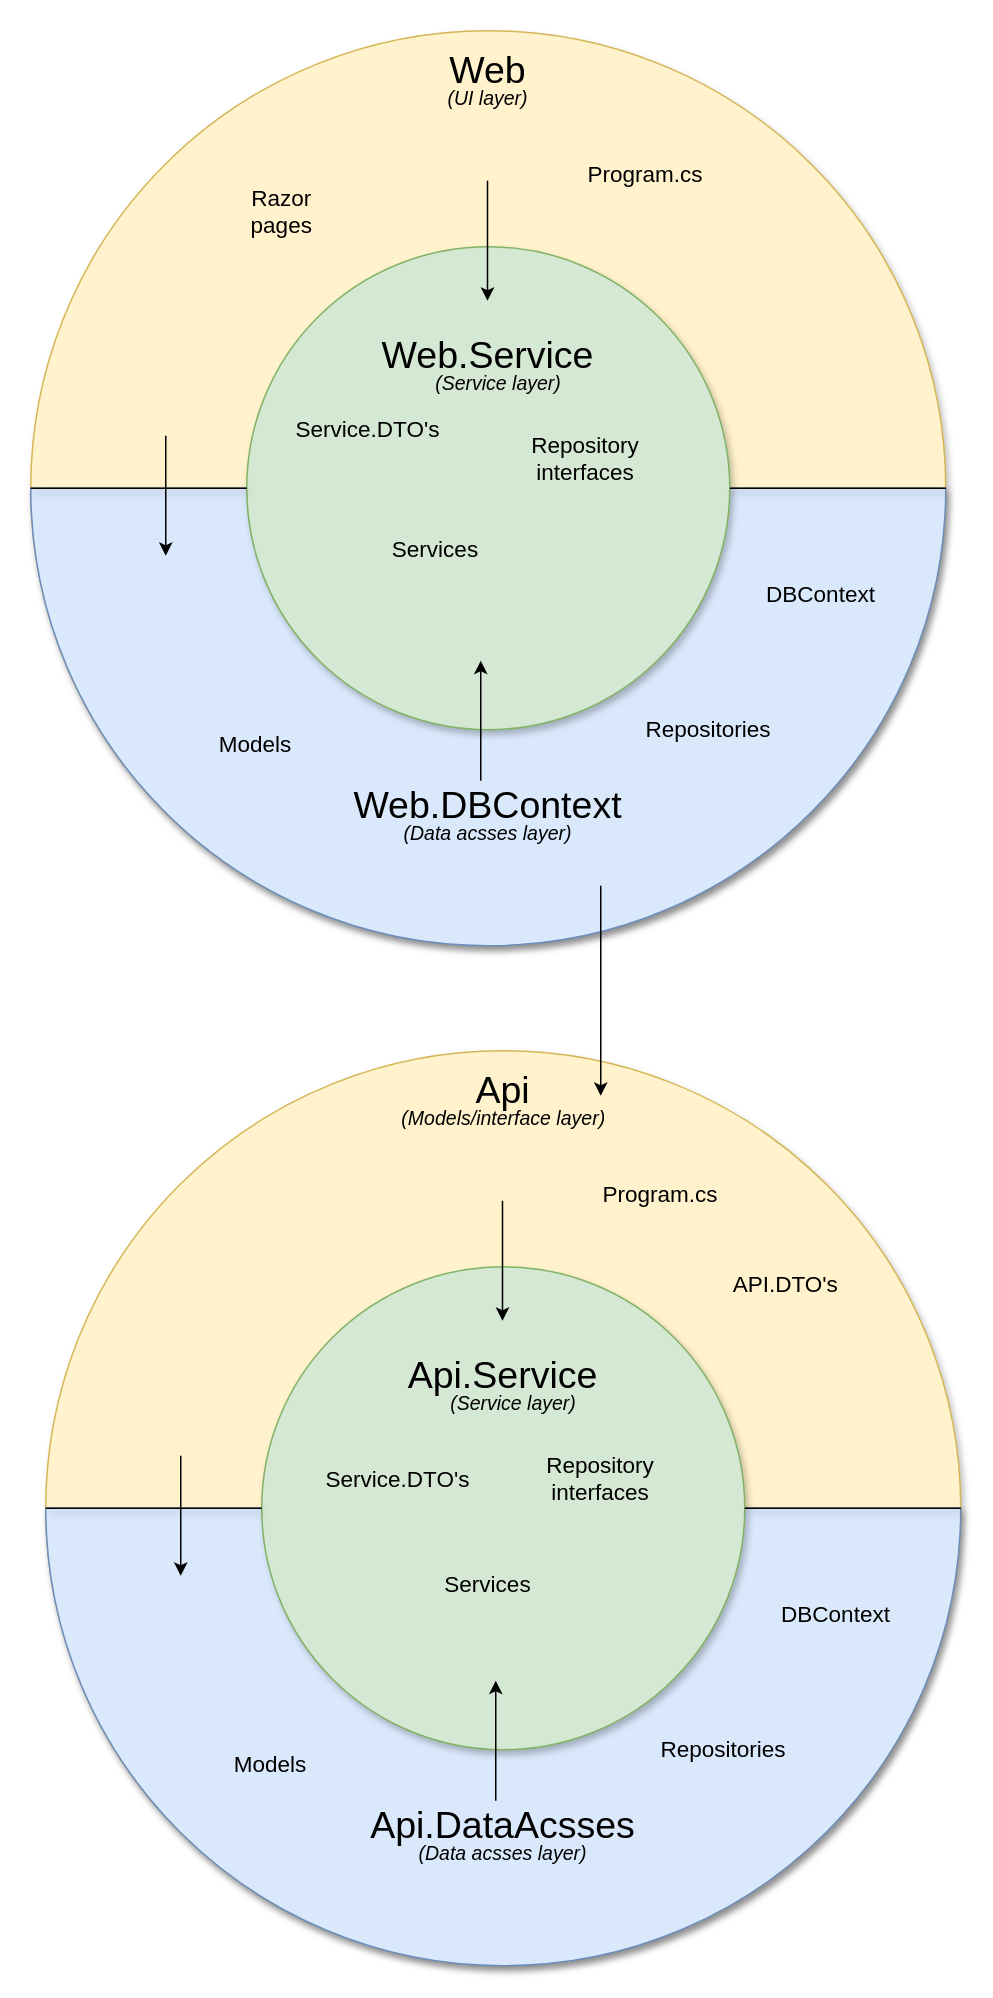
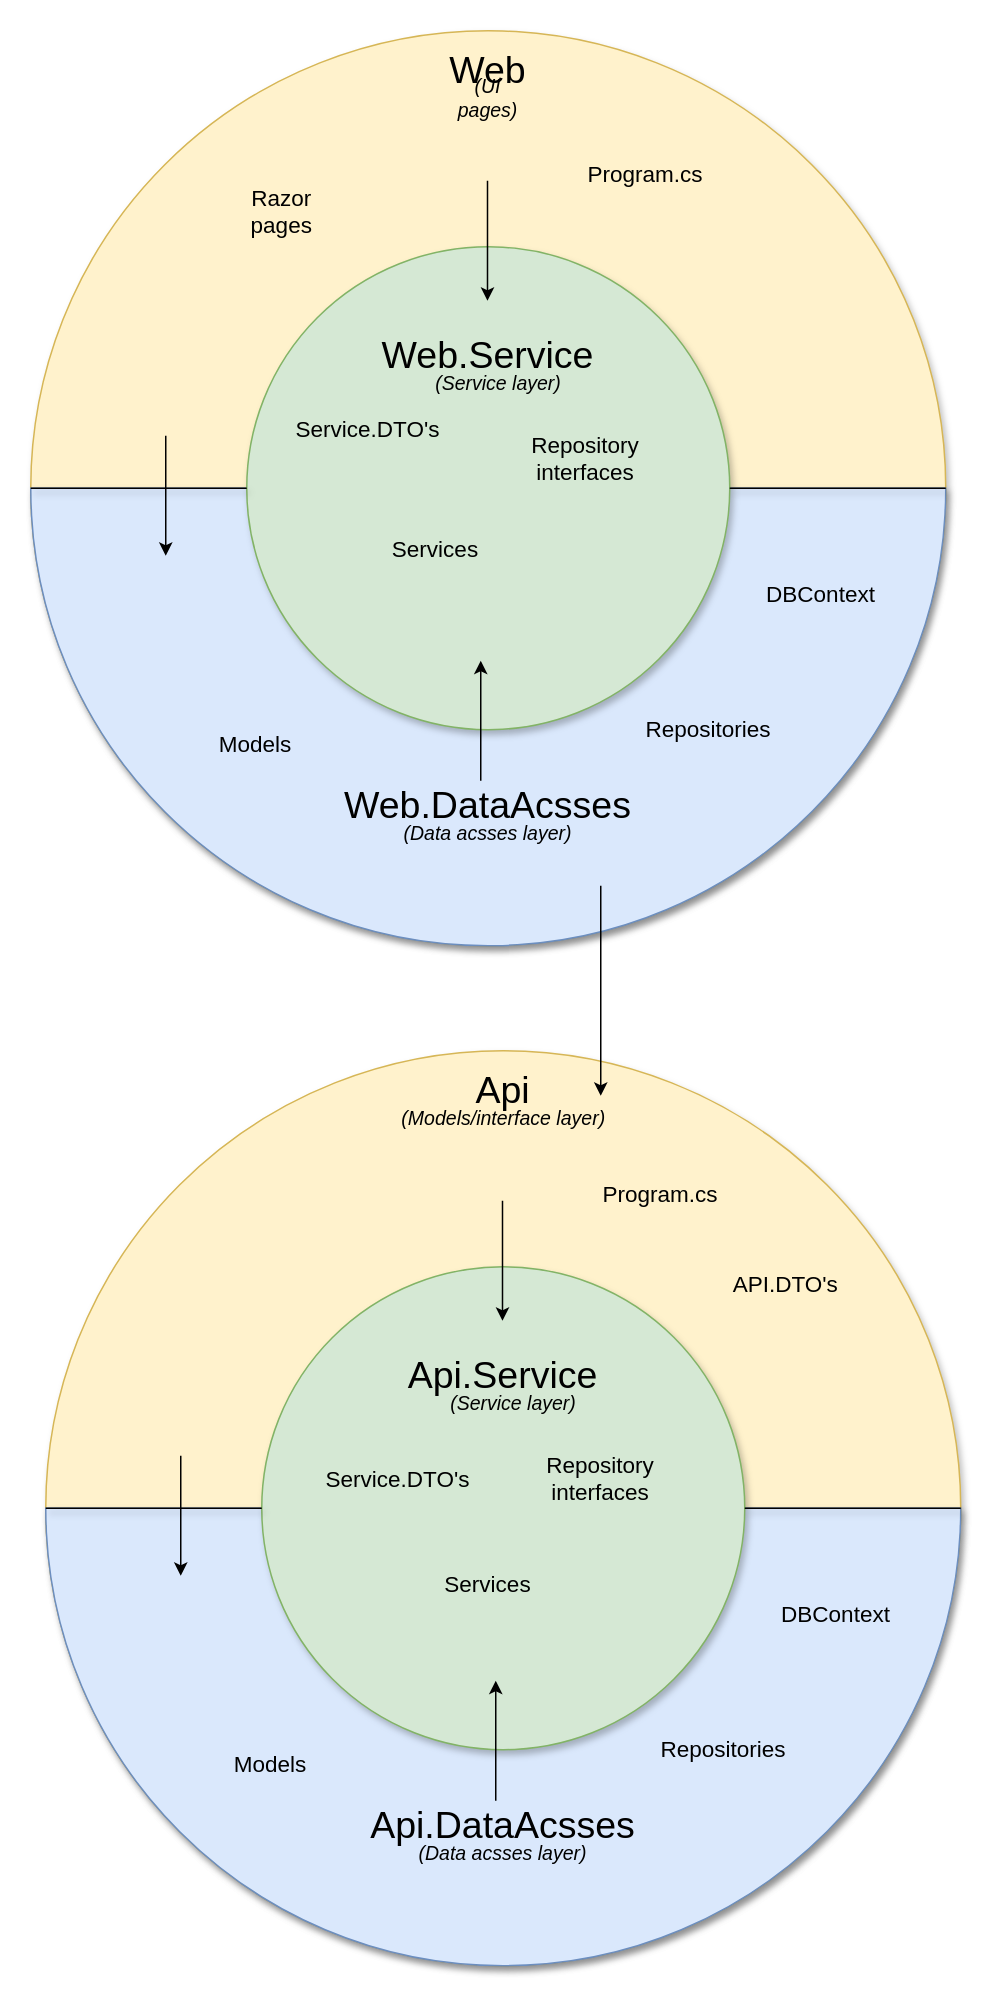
node "(UI layer)": label "(UI layer)" -> "(UI pages)"
node "Web.DBContext": label "Web.DBContext" -> "Web.DataAcsses"
